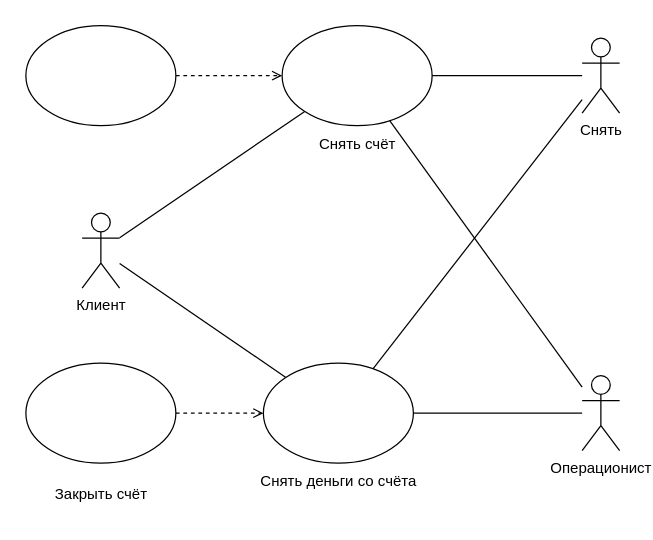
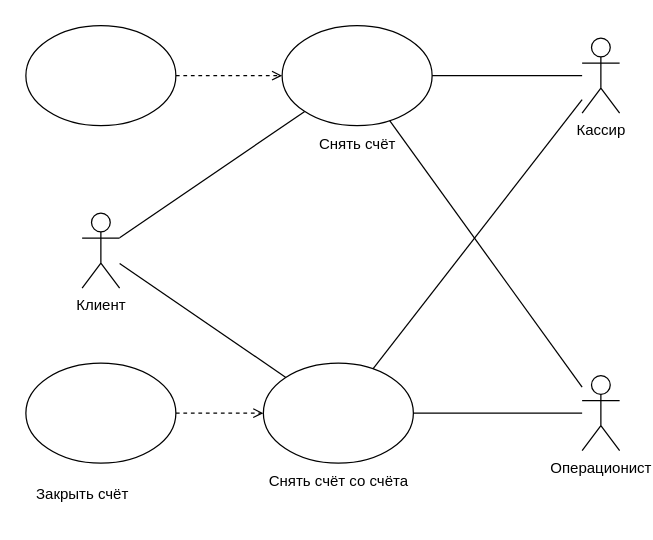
node "Снять": label "Снять" -> "Кассир"
node "Снять деньги со счёта": label "Снять деньги со счёта" -> "Снять счёт со счёта"
node "Закрыть счёт": moved (101, 494) -> (82, 494)
